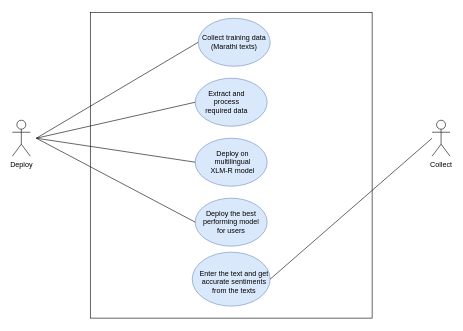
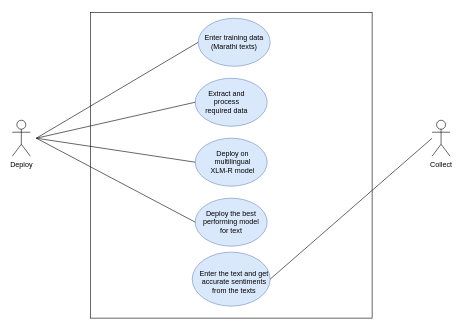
node "Collect training data (Marathi texts)": label "Collect training data (Marathi texts)" -> "Enter training data (Marathi texts)"
node "Deploy the best performing model for users": label "Deploy the best performing model for users" -> "Deploy the best performing model for text"
